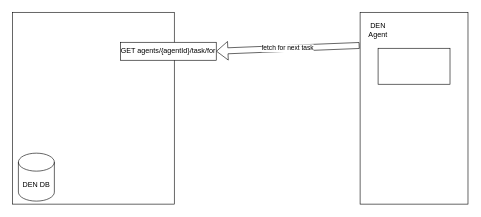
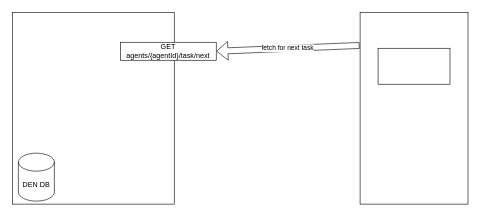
node "DEN Agent": removed
node "GET agents/{agentId}/task/for": label "GET agents/{agentId}/task/for" -> "GET agents/{agentId}/task/next"
